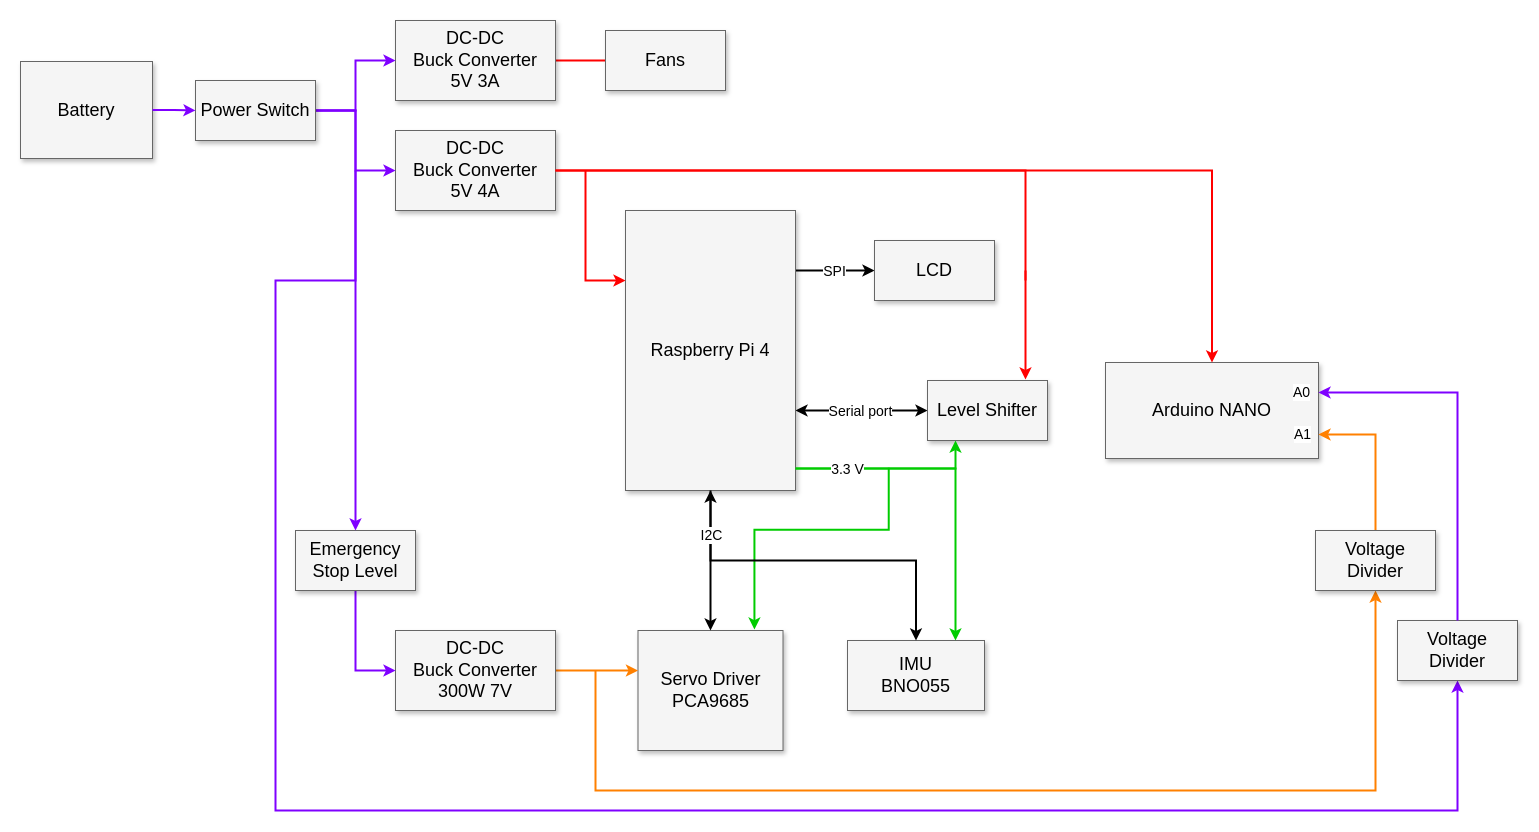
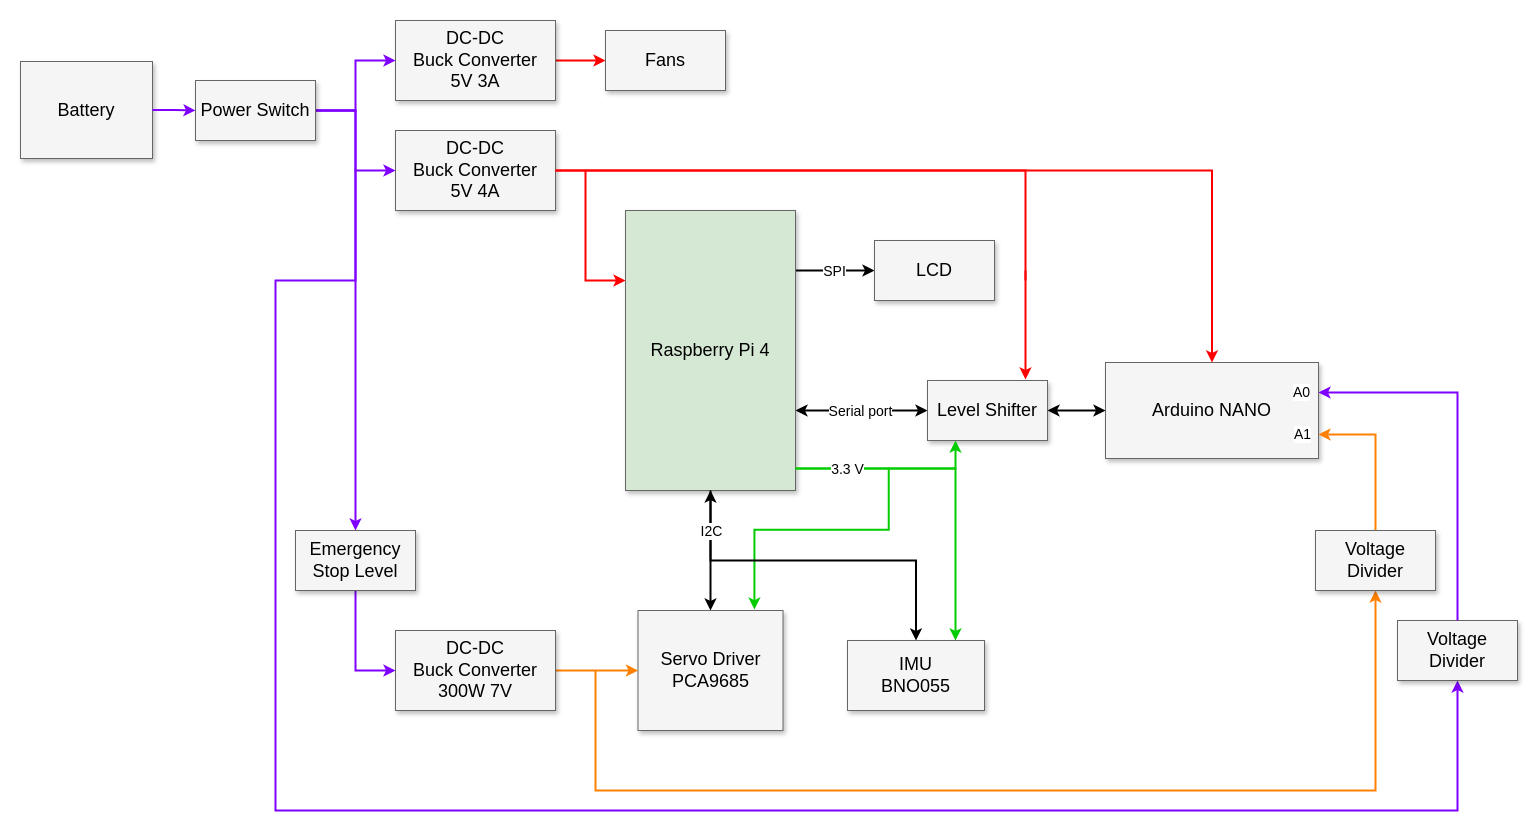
edge "DC-DCBuck Converter 5V 3A" -- "Fans": arrowhead none -> classic
node "Raspberry Pi 4": fillcolor #f5f5f5 -> #d5e8d4
edge "Level Shifter" -- "Arduino NANO": added
node "Servo Driver PCA9685": moved (711, 691) -> (711, 671)
